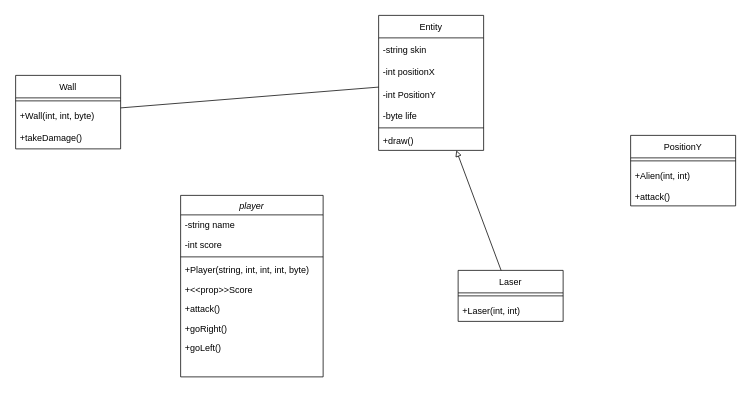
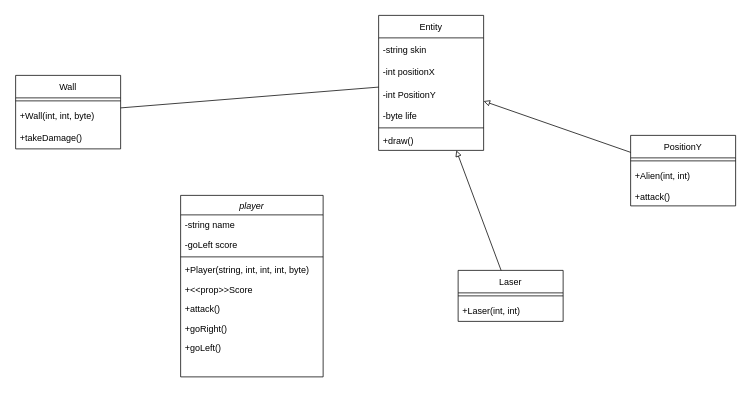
edge "PositionY" -> "Entity": added
node "-int score": label "-int score" -> "-goLeft score"
